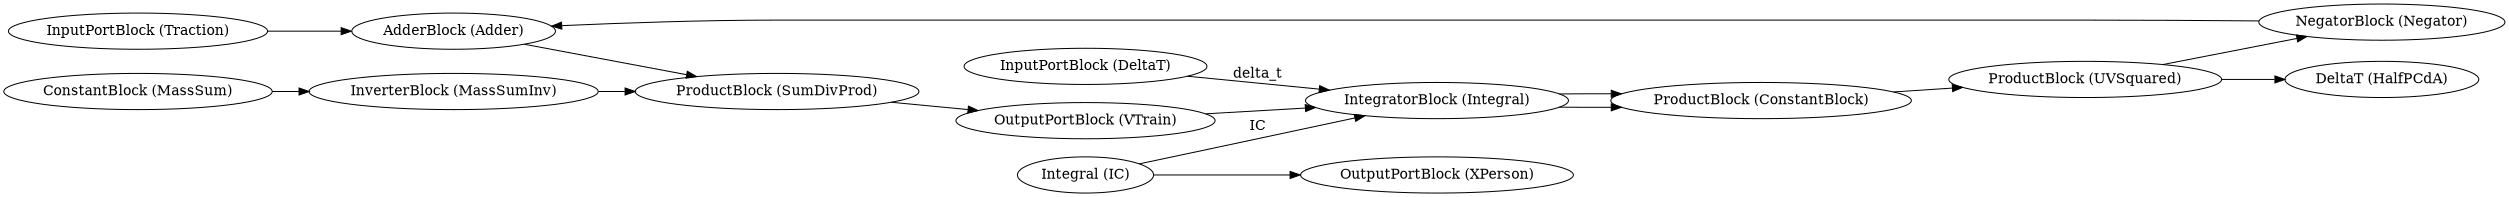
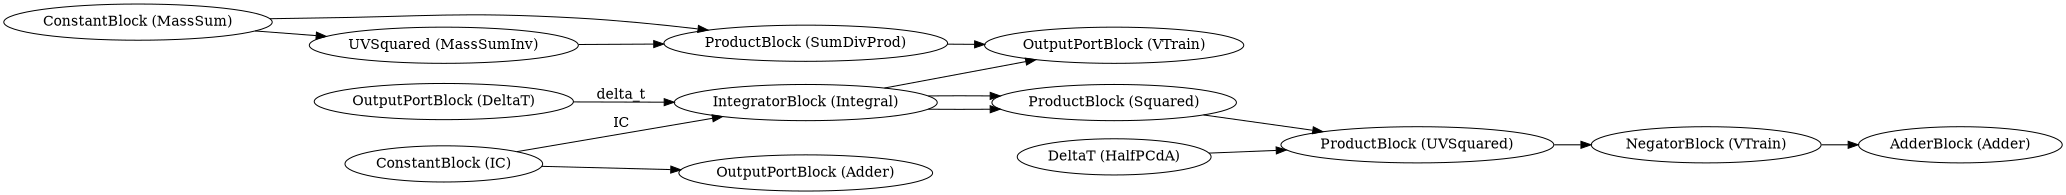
node "NegatorBlock (Negator)": label "NegatorBlock (Negator)" -> "NegatorBlock (VTrain)"
node "InputPortBlock (Traction)": removed
edge "AdderBlock (Adder)" -> "ProductBlock (SumDivProd)": now "ConstantBlock (MassSum)" -> "ProductBlock (SumDivProd)"
node "InputPortBlock (DeltaT)": label "InputPortBlock (DeltaT)" -> "OutputPortBlock (DeltaT)"
edge "ProductBlock (UVSquared)" -> "DeltaT (HalfPCdA)": reversed
node "InverterBlock (MassSumInv)": label "InverterBlock (MassSumInv)" -> "UVSquared (MassSumInv)"
node "ProductBlock (ConstantBlock)": label "ProductBlock (ConstantBlock)" -> "ProductBlock (Squared)"
edge "OutputPortBlock (VTrain)" -> "IntegratorBlock (Integral)": reversed
node "Integral (IC)": label "Integral (IC)" -> "ConstantBlock (IC)"
node "OutputPortBlock (XPerson)": label "OutputPortBlock (XPerson)" -> "OutputPortBlock (Adder)"
